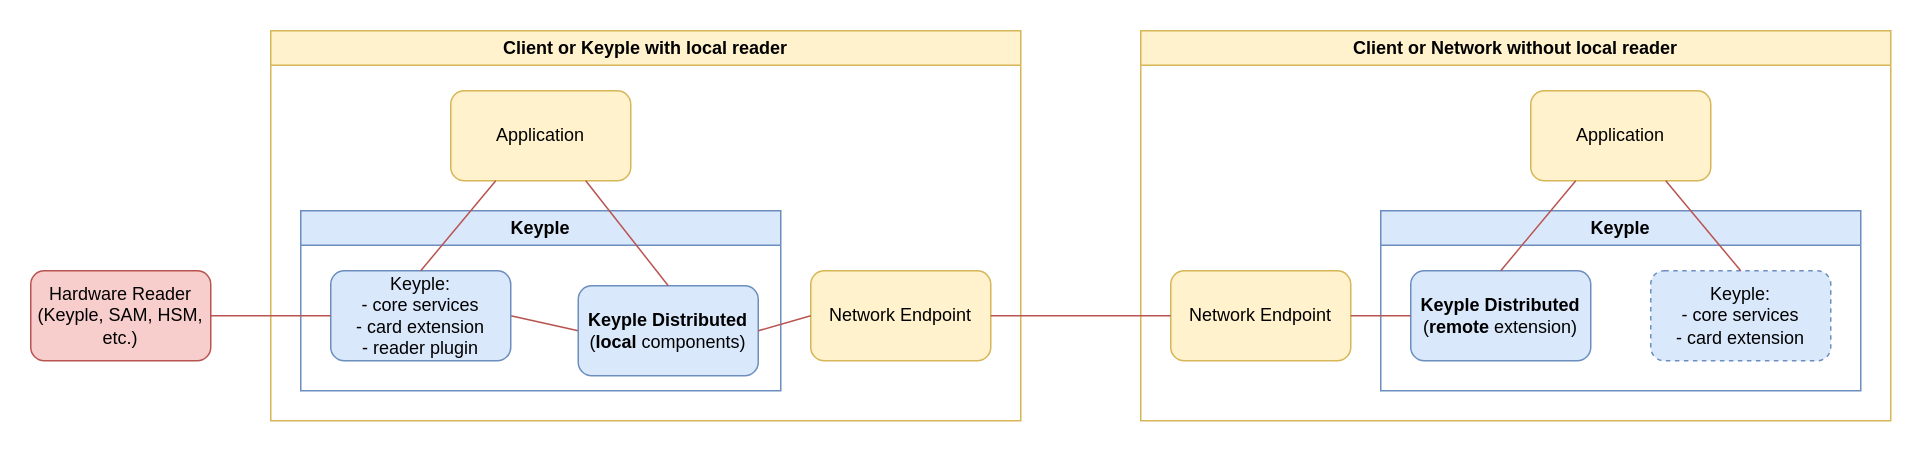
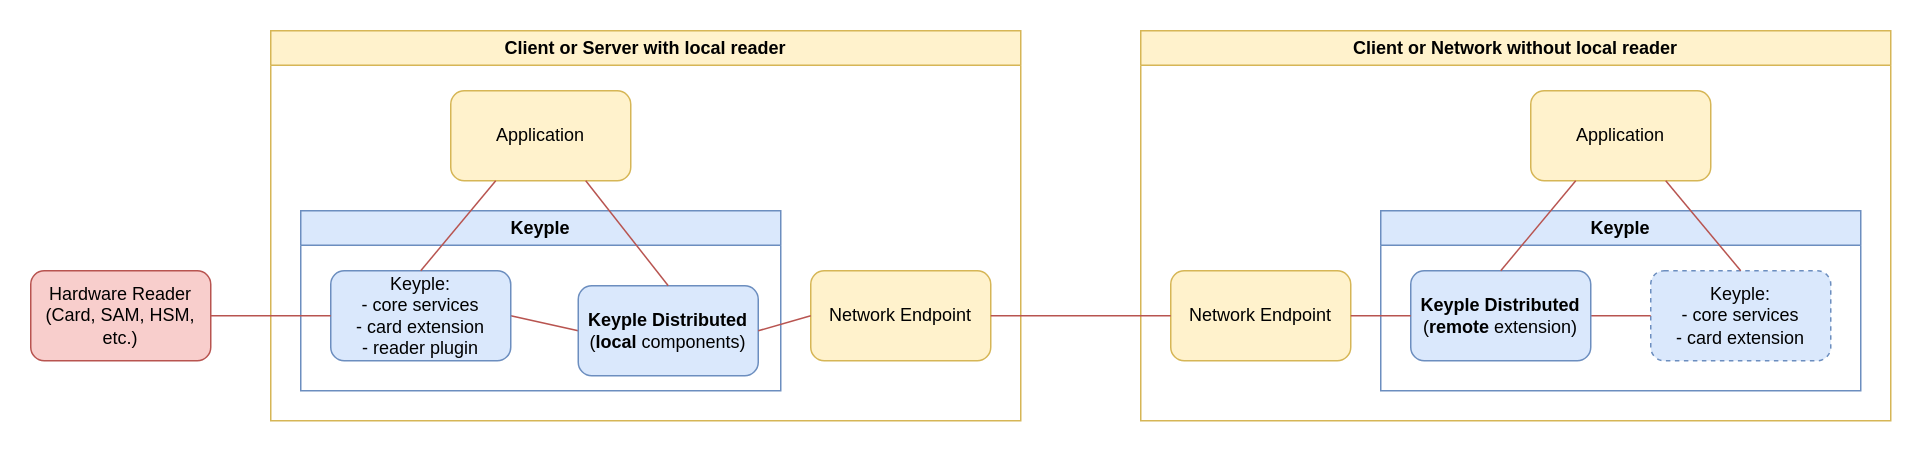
node "Client or Keyple with local reader": label "Client or Keyple with local reader" -> "Client or Server with local reader"
node "Hardware Reader (Keyple, SAM, HSM, etc.)": label "Hardware Reader (Keyple, SAM, HSM, etc.)" -> "Hardware Reader (Card, SAM, HSM, etc.)"
edge "Keyple Distributed (remote extension)" -- "Keyple: - core services - card extension": added
